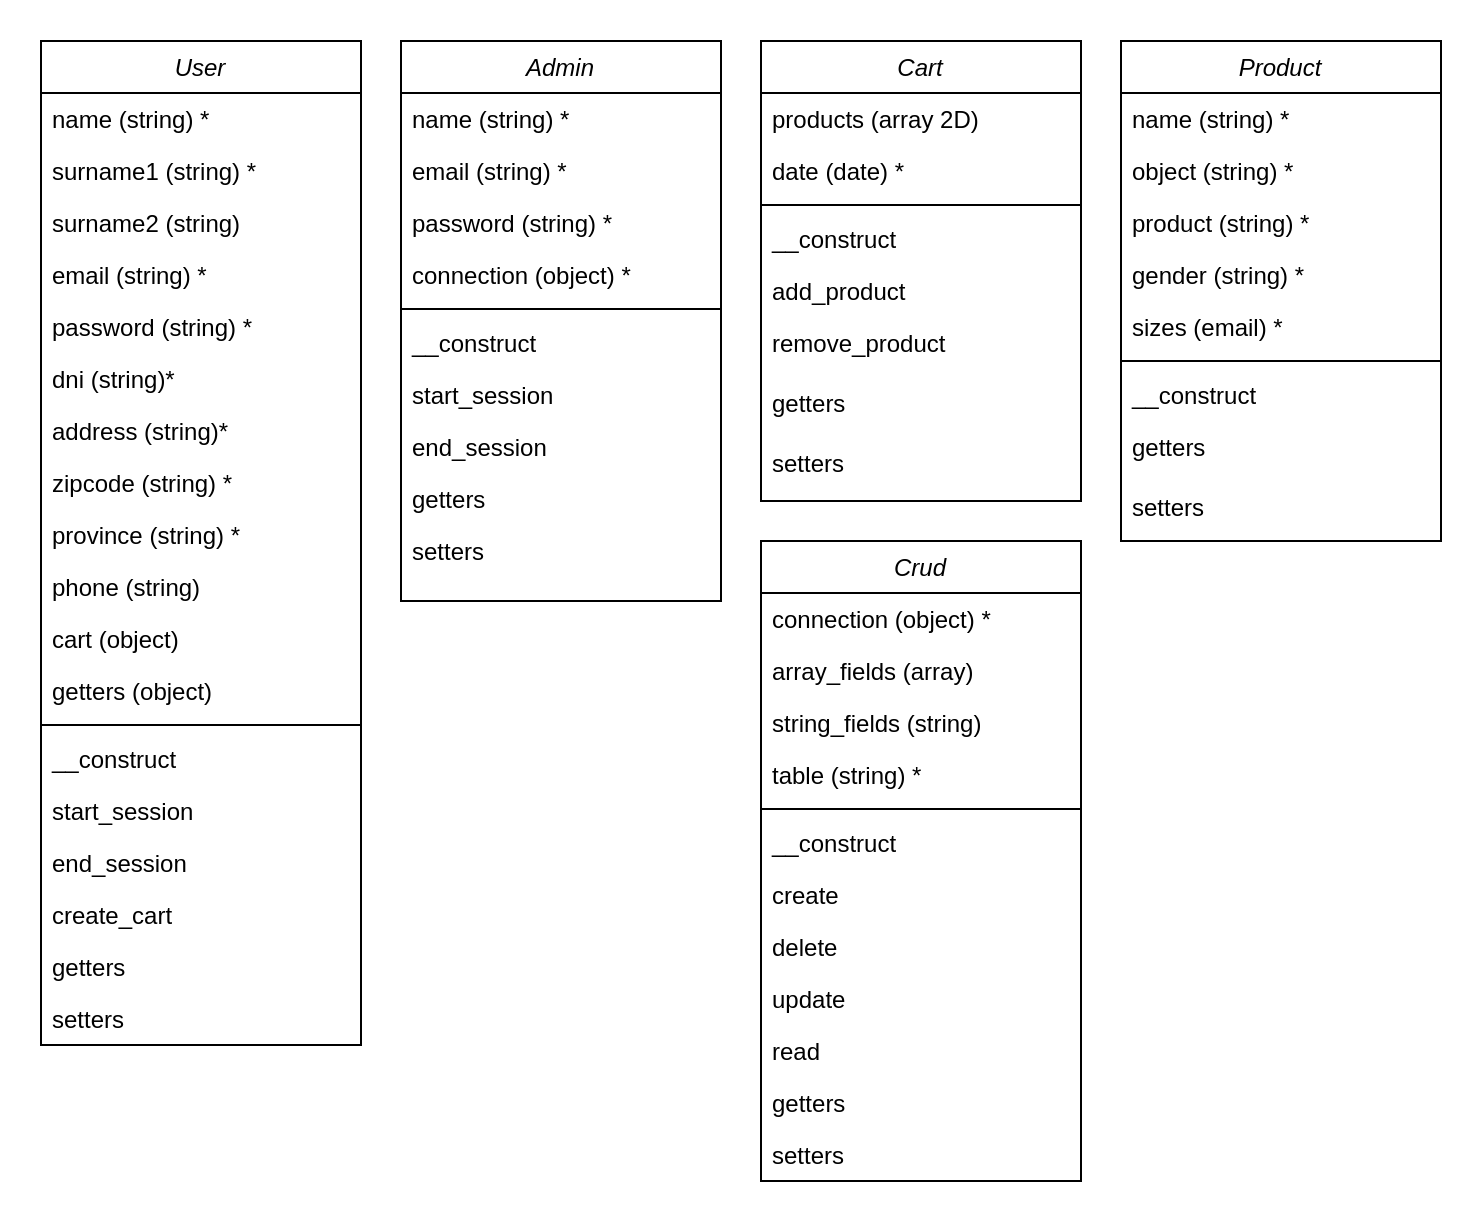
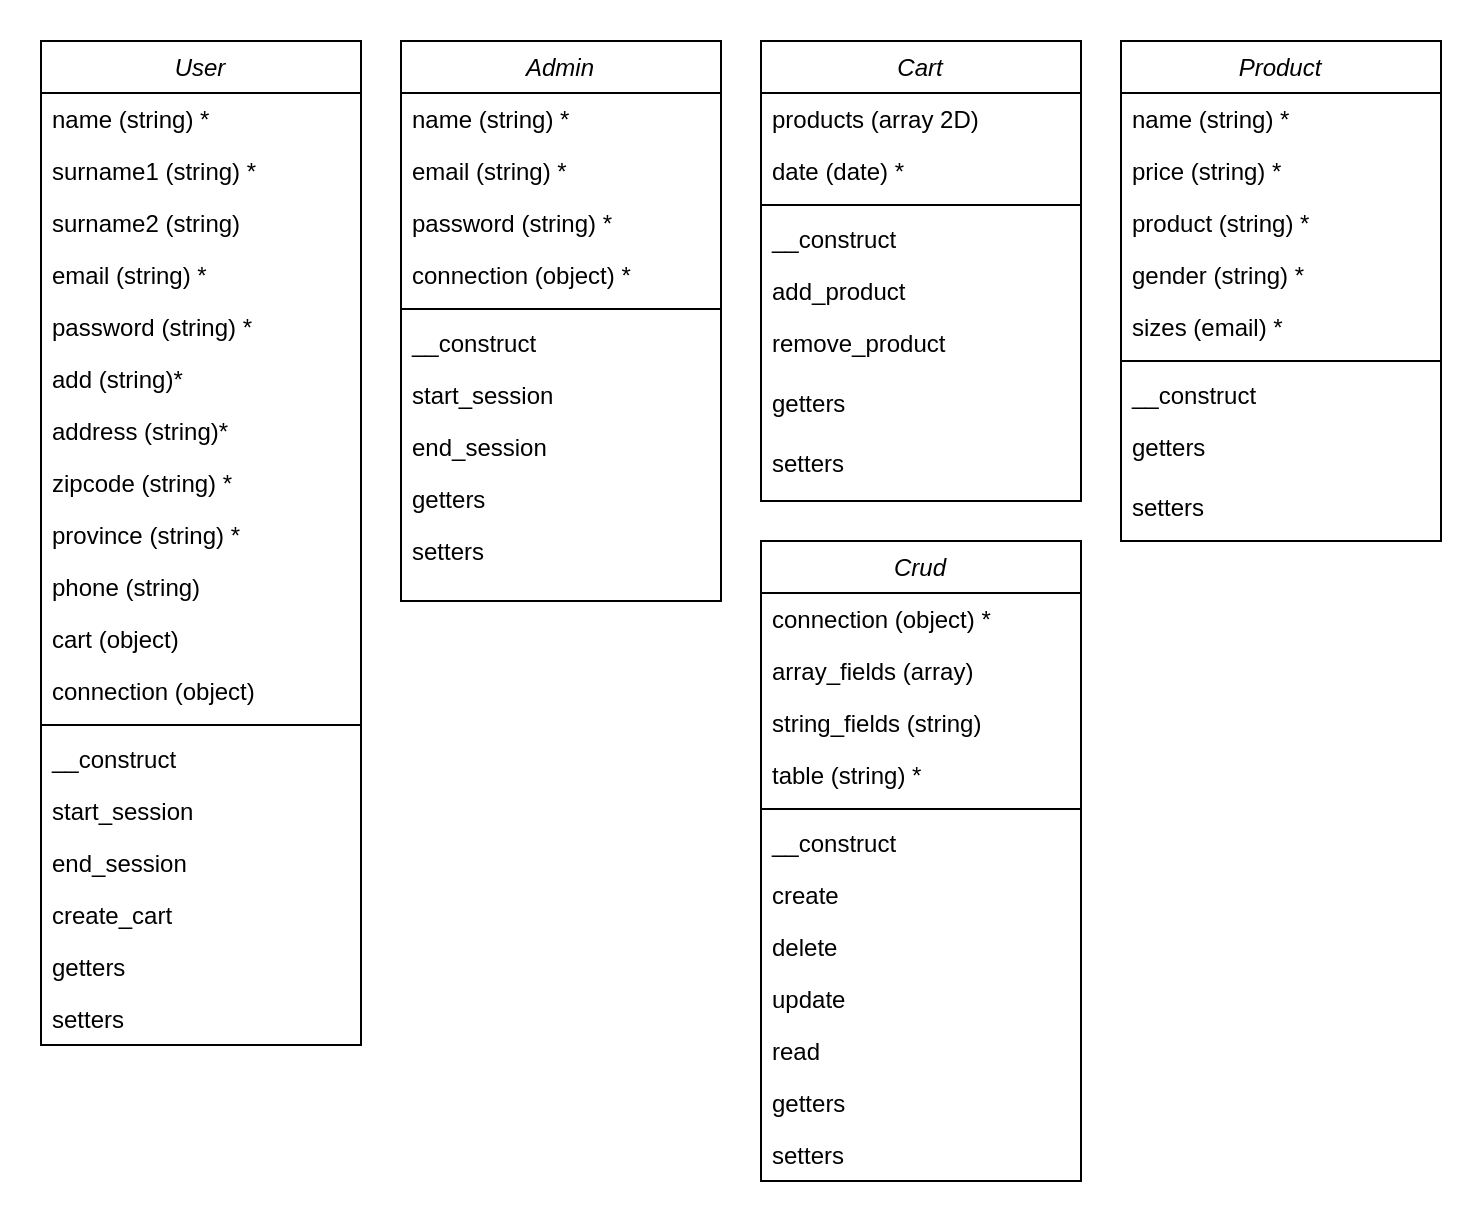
node "object (string) *": label "object (string) *" -> "price (string) *"
node "dni (string)*": label "dni (string)*" -> "add (string)*"
node "getters (object)": label "getters (object)" -> "connection (object)"
